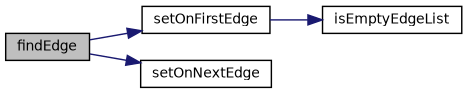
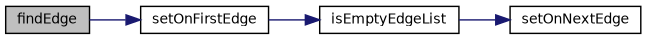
edge "findEdge" -> "setOnNextEdge": now "isEmptyEdgeList" -> "setOnNextEdge"
